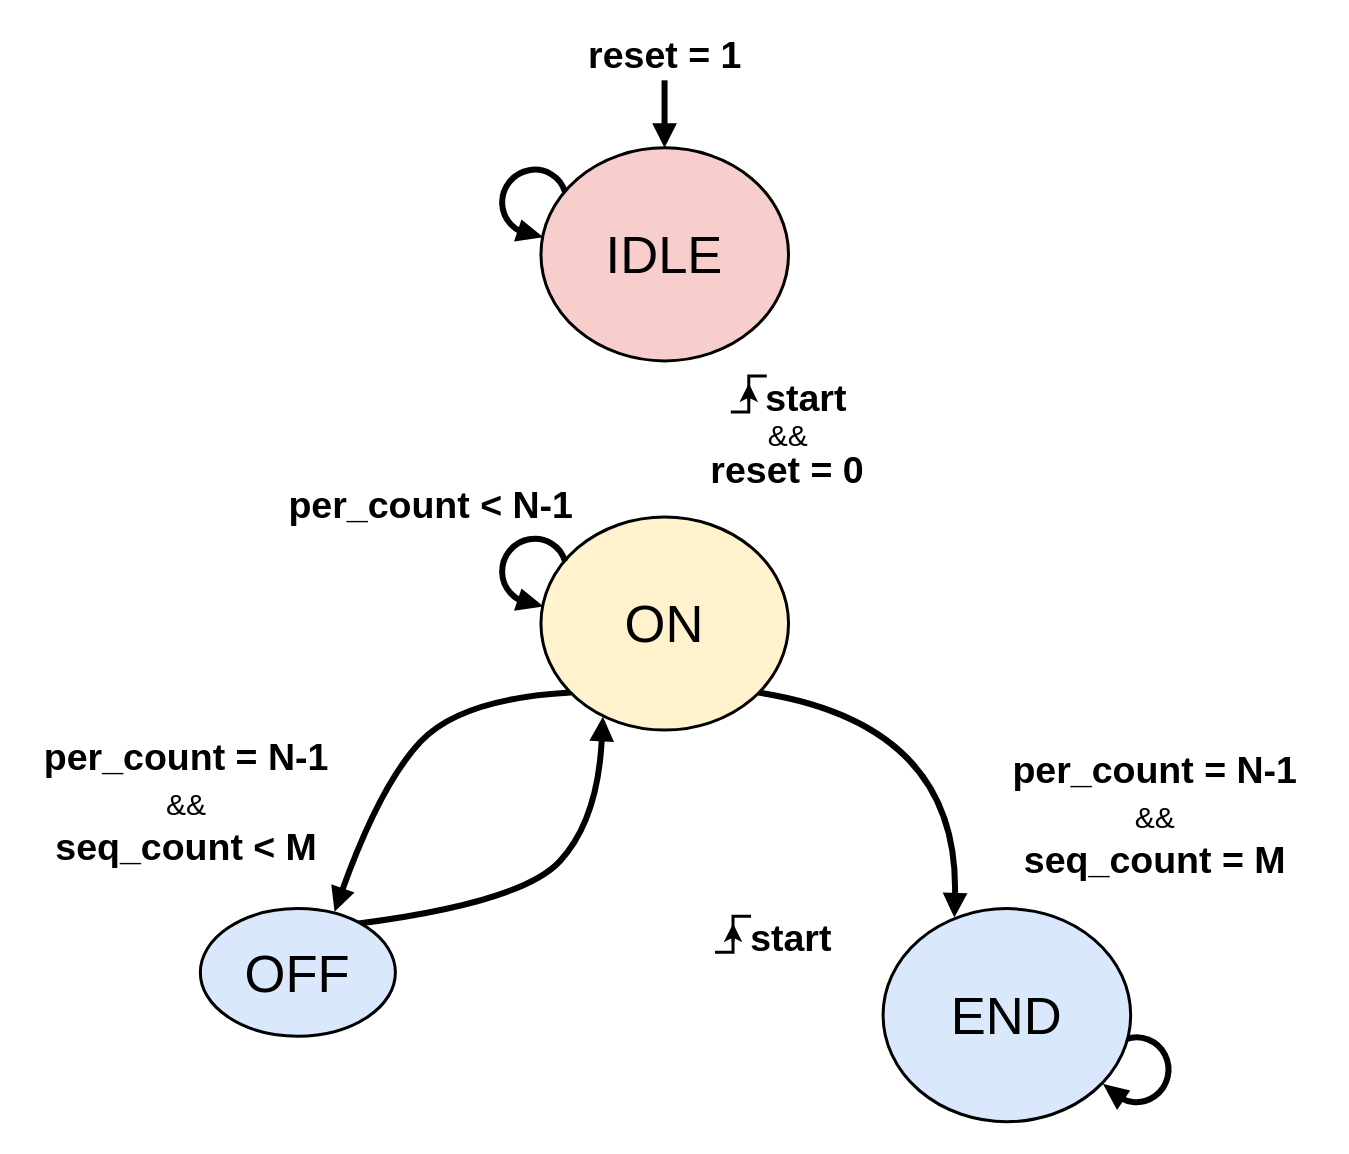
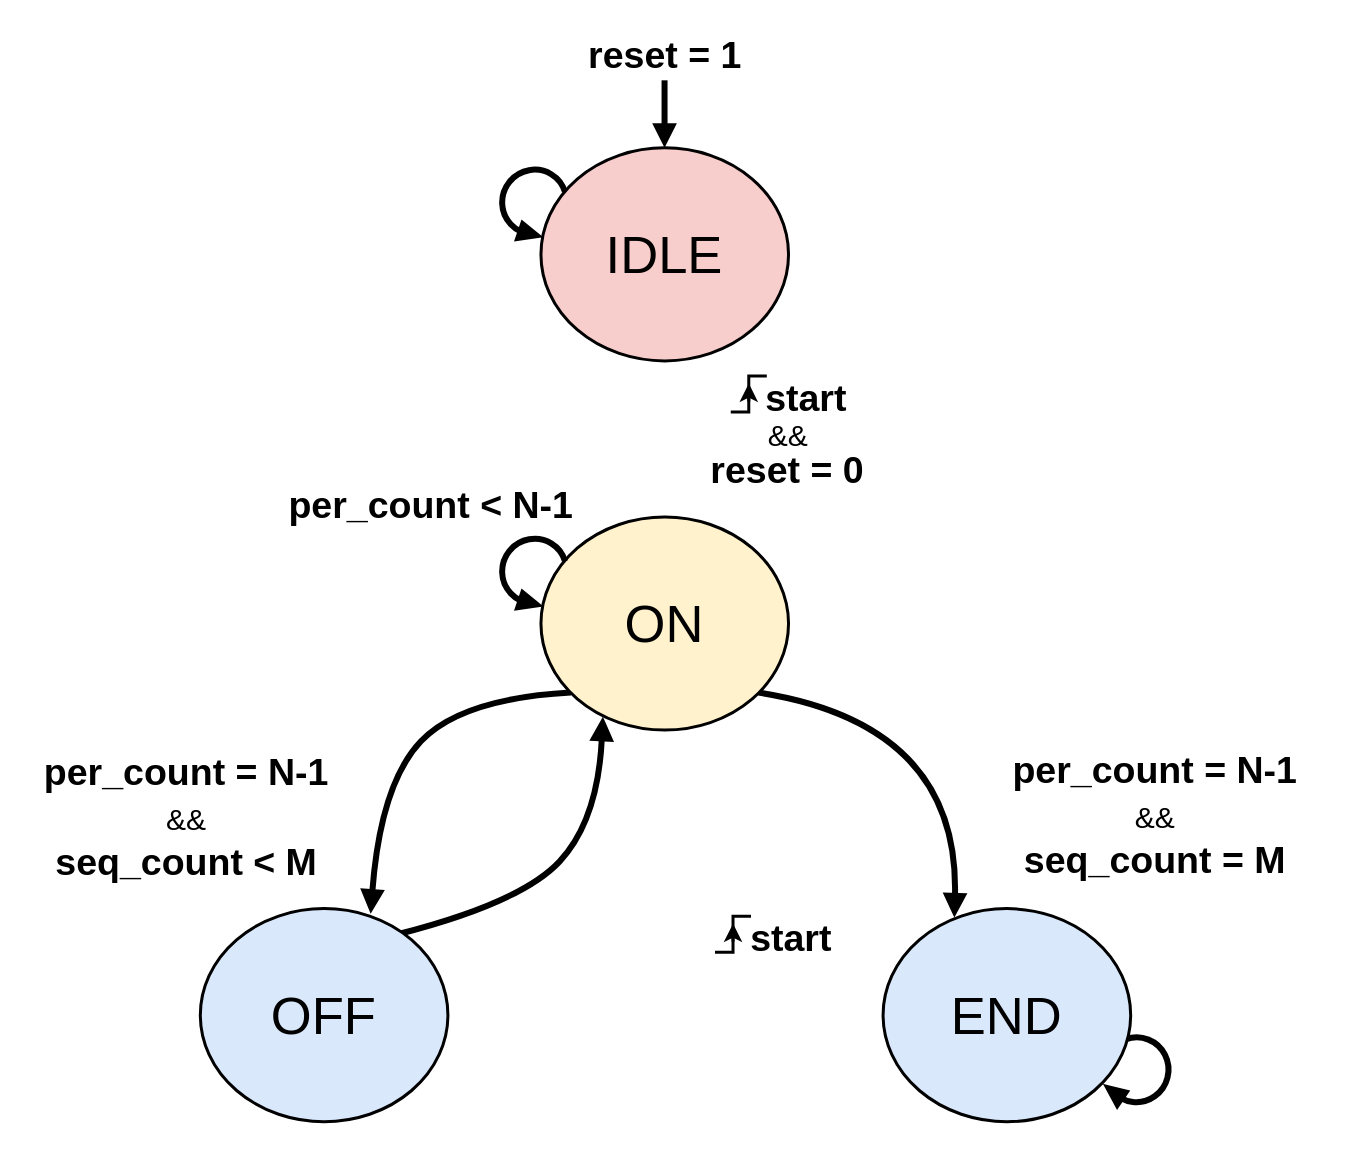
node "per_count = N-1 && seq_count < M": moved (187, 800) -> (187, 815)
node "OFF": size 195x128 -> 248x213
